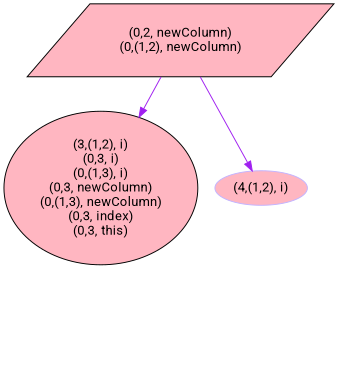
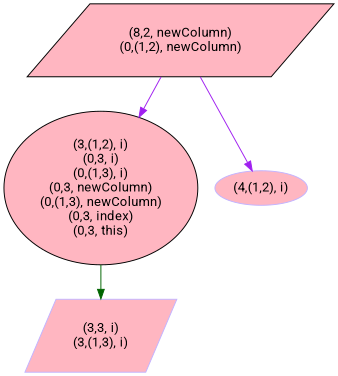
node "(0,2, newColumn) (0,(1,2), newColumn)": label "(0,2, newColumn) (0,(1,2), newColumn)" -> "(8,2, newColumn) (0,(1,2), newColumn)"
node "(3,3, i) (3,(1,3), i)": added
